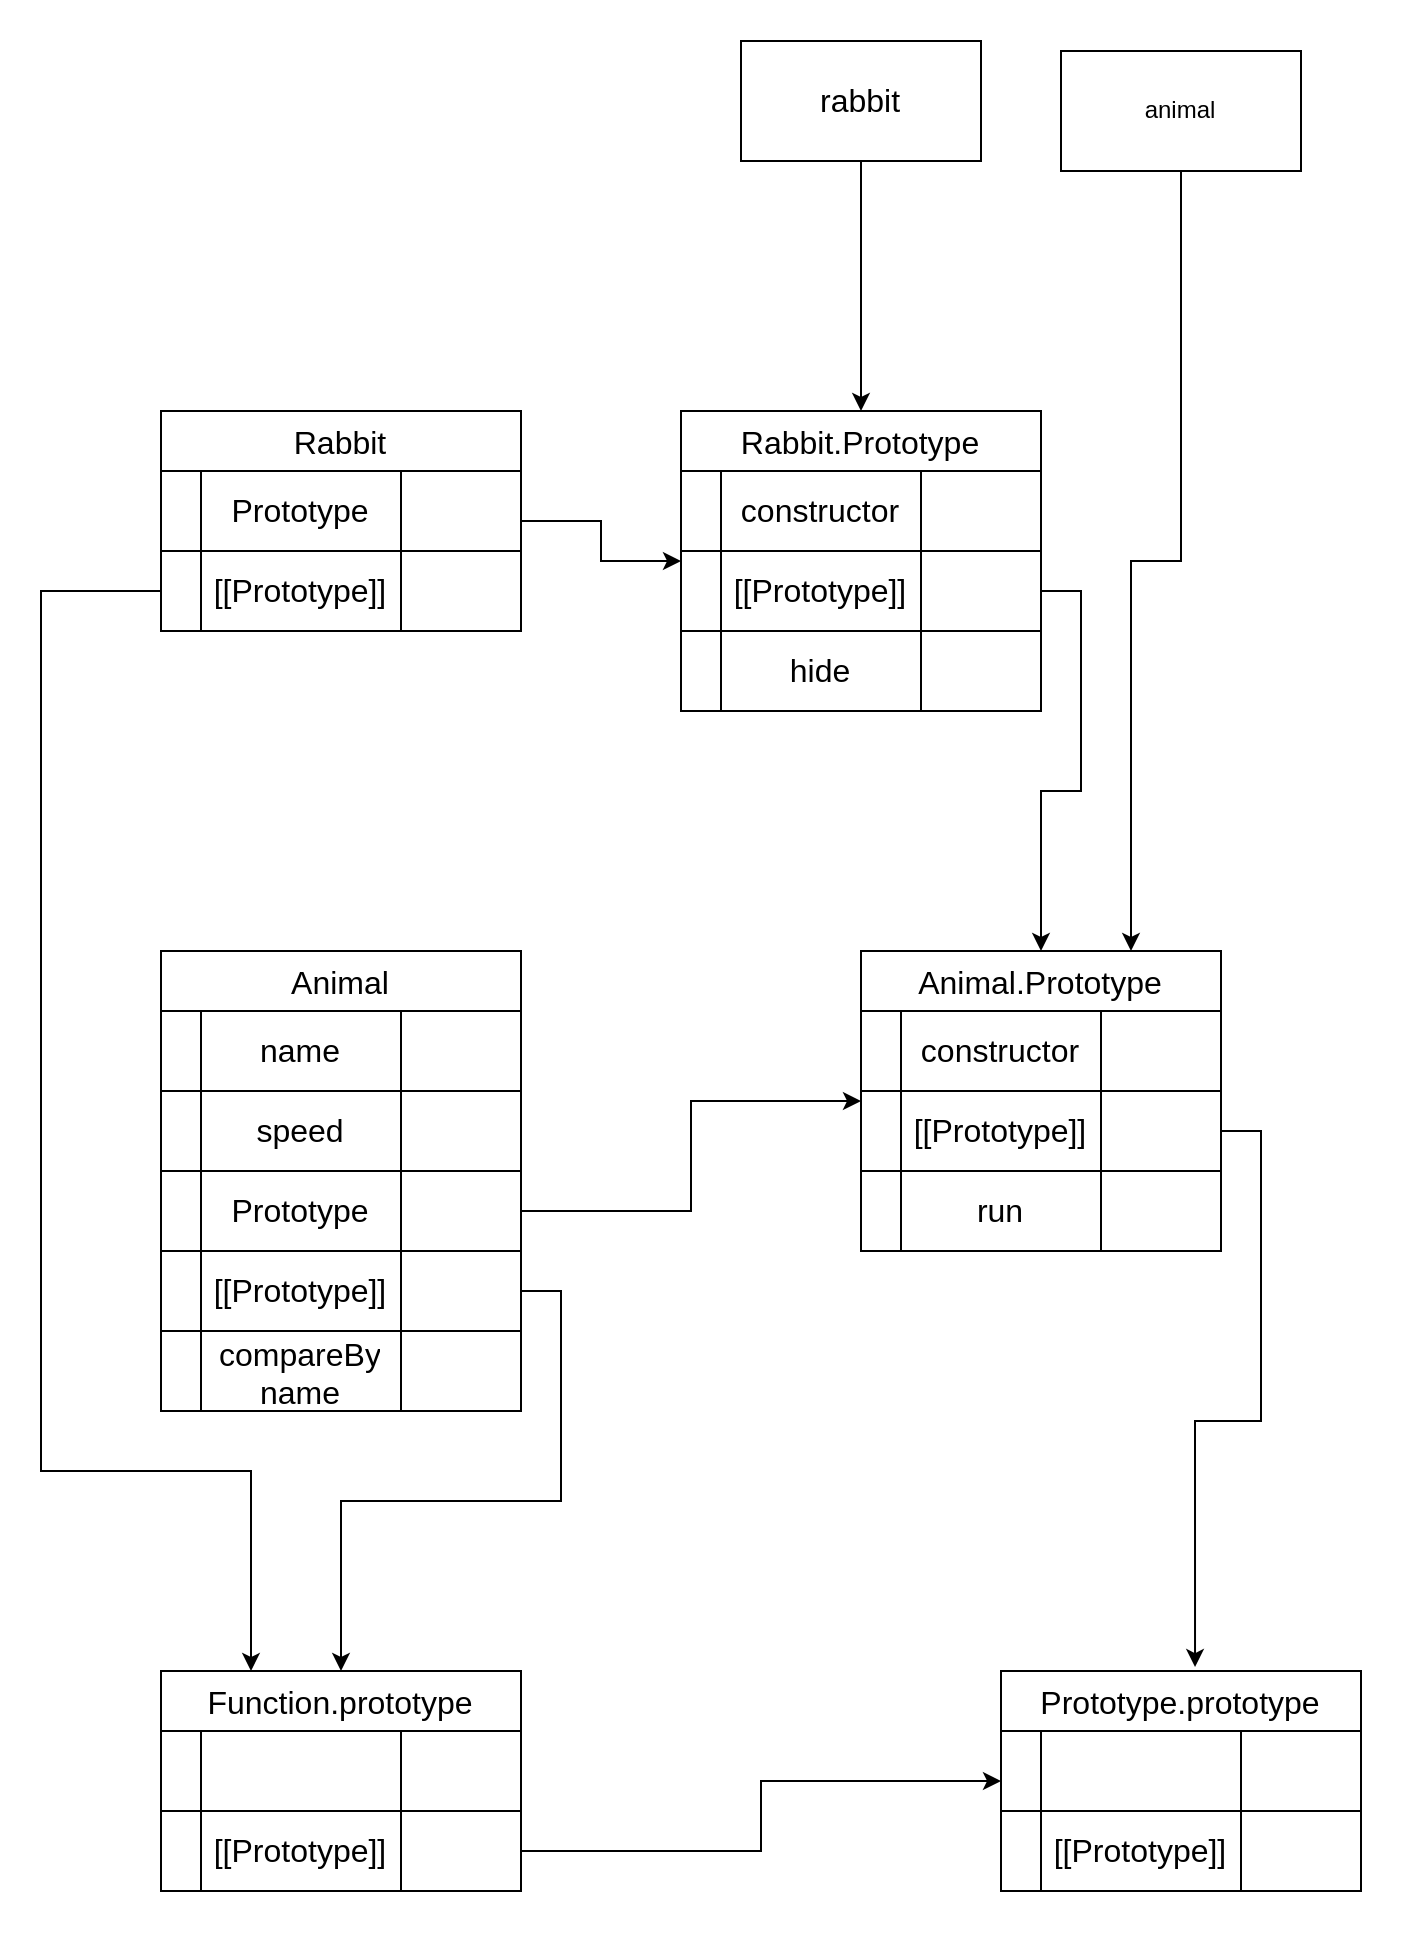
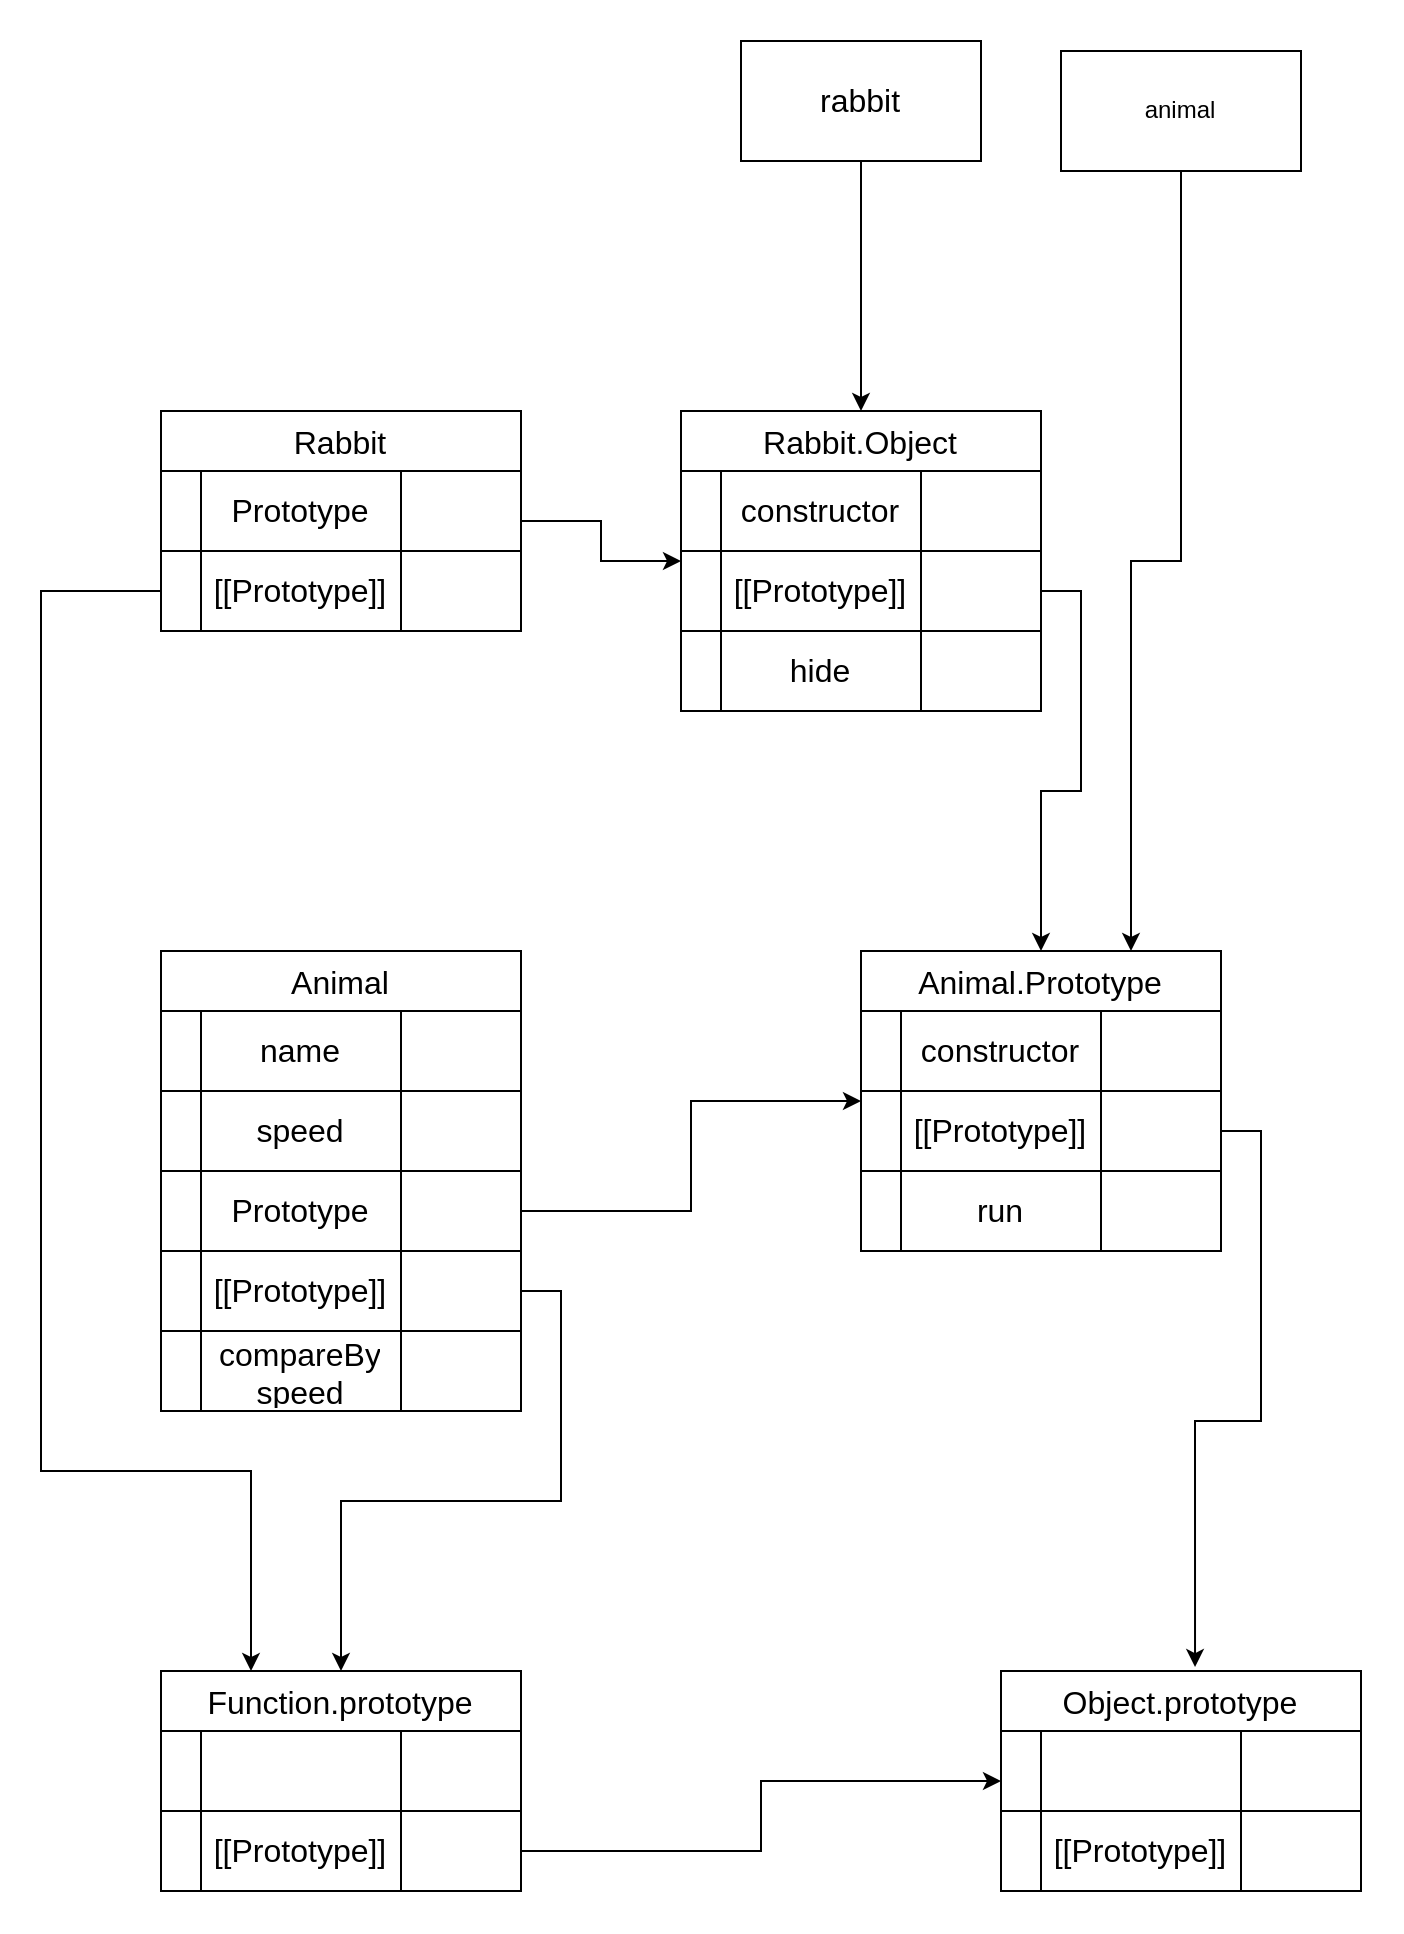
node "Rabbit.Prototype": label "Rabbit.Prototype" -> "Rabbit.Object"
node "compareBy name": label "compareBy name" -> "compareBy speed"
node "Prototype.prototype": label "Prototype.prototype" -> "Object.prototype"
